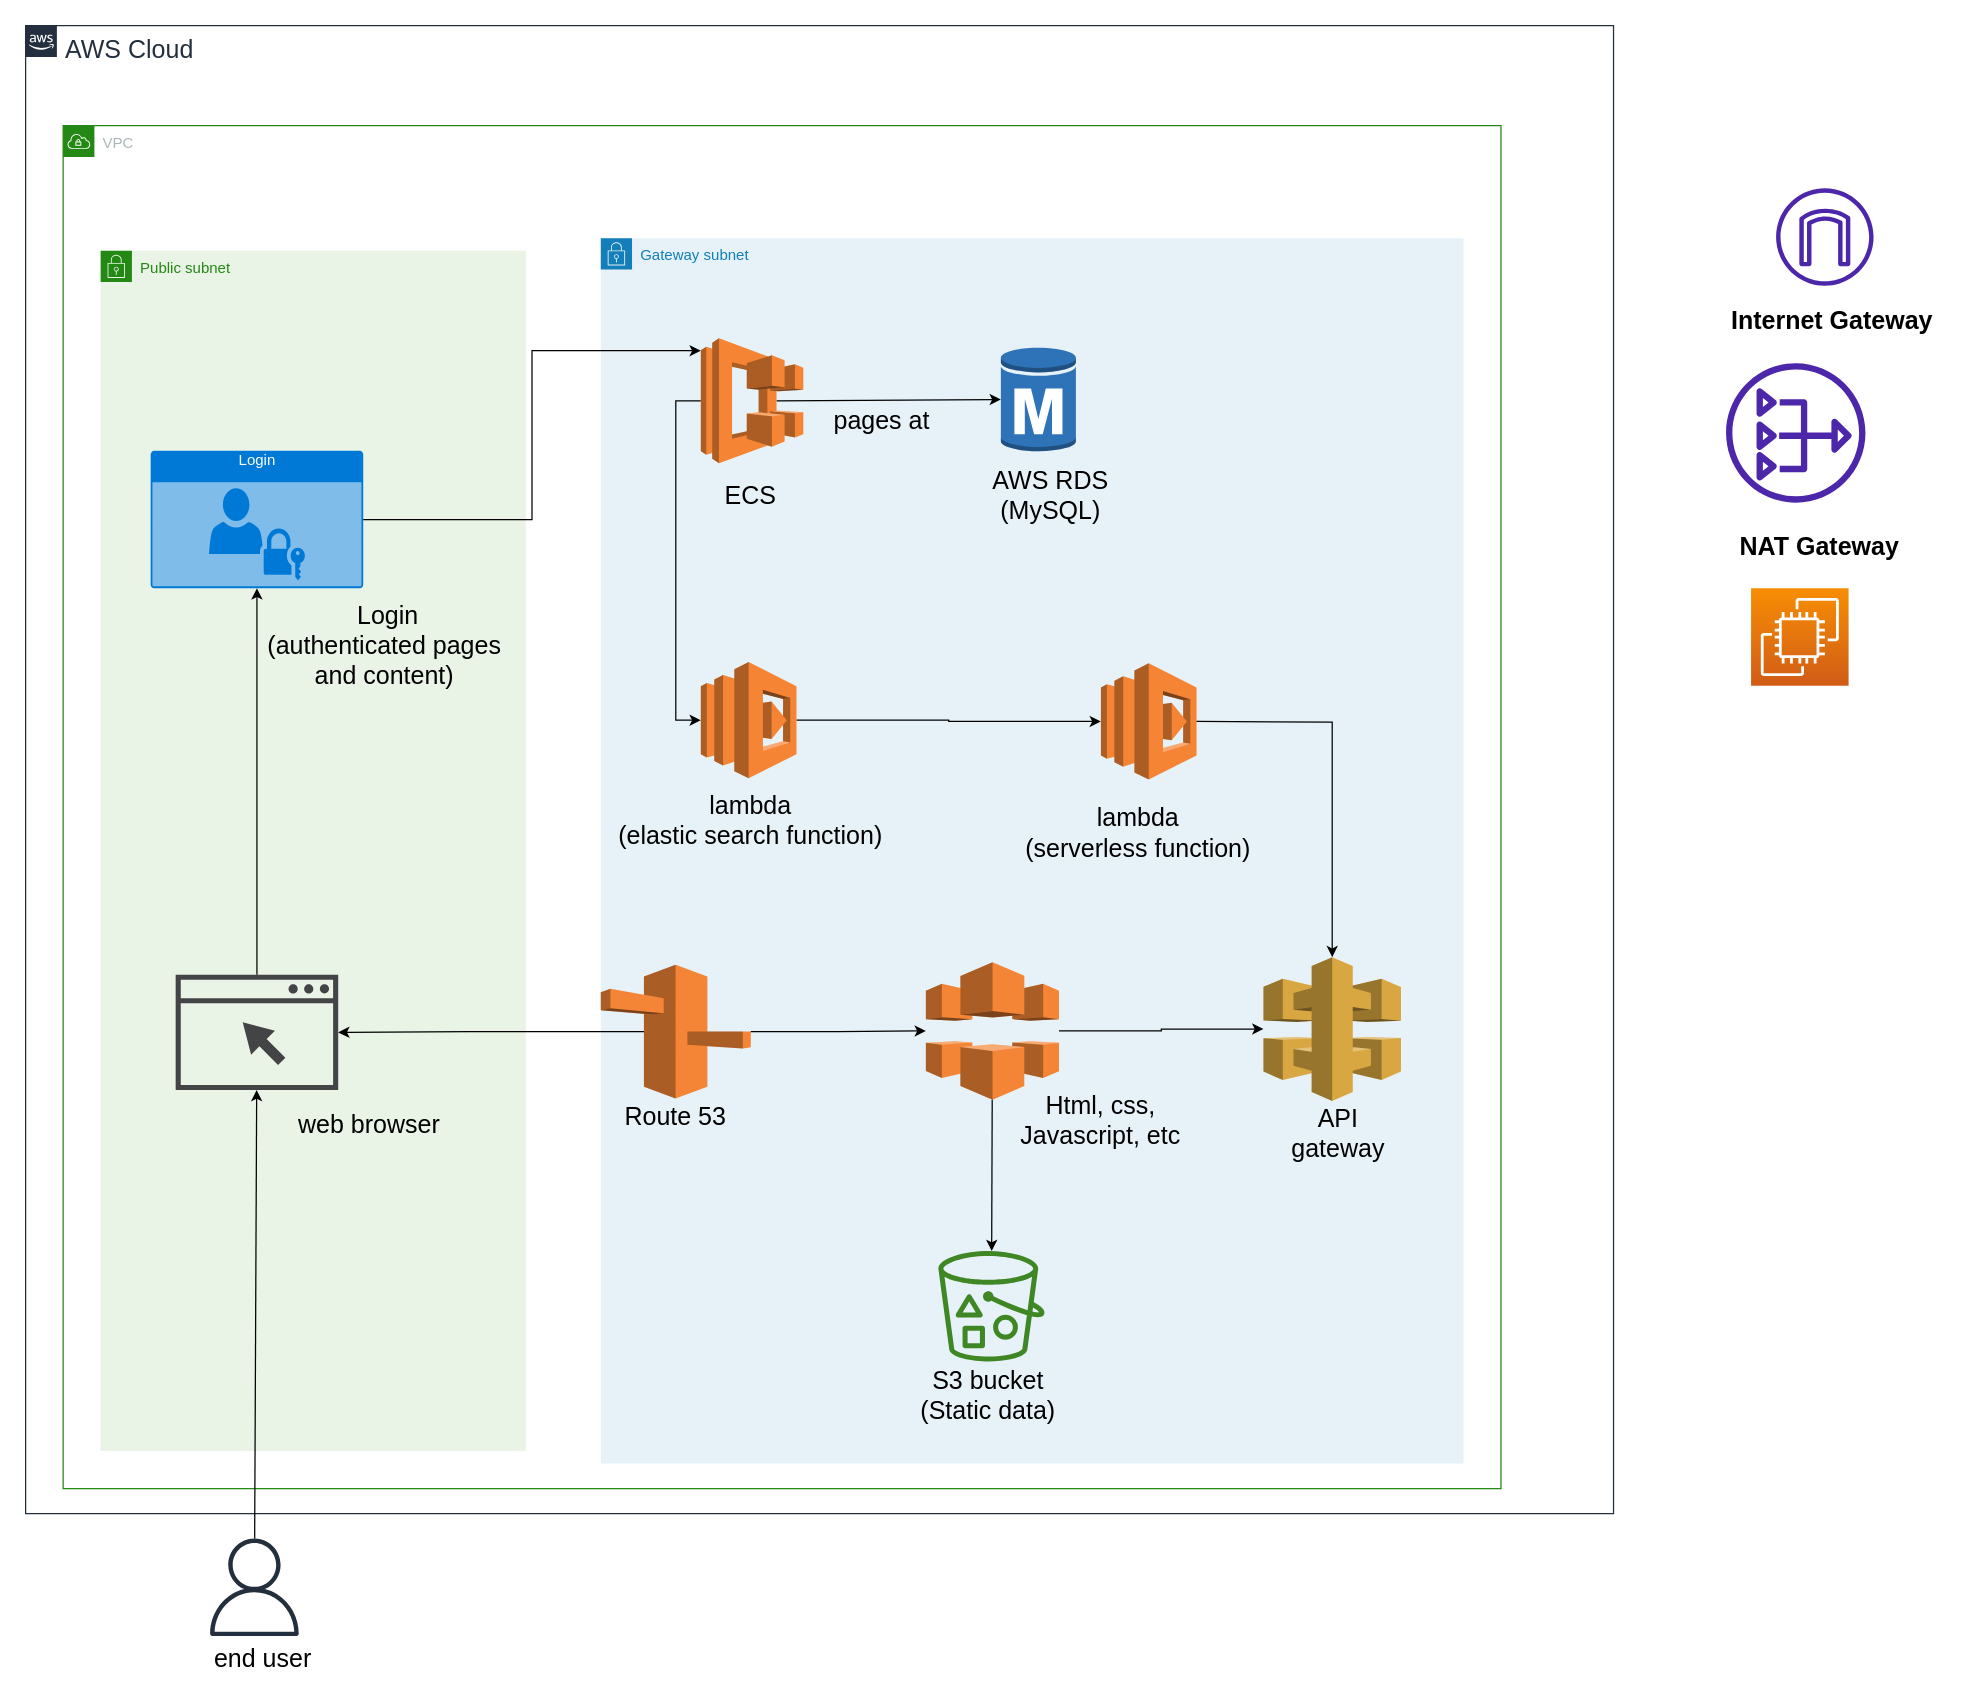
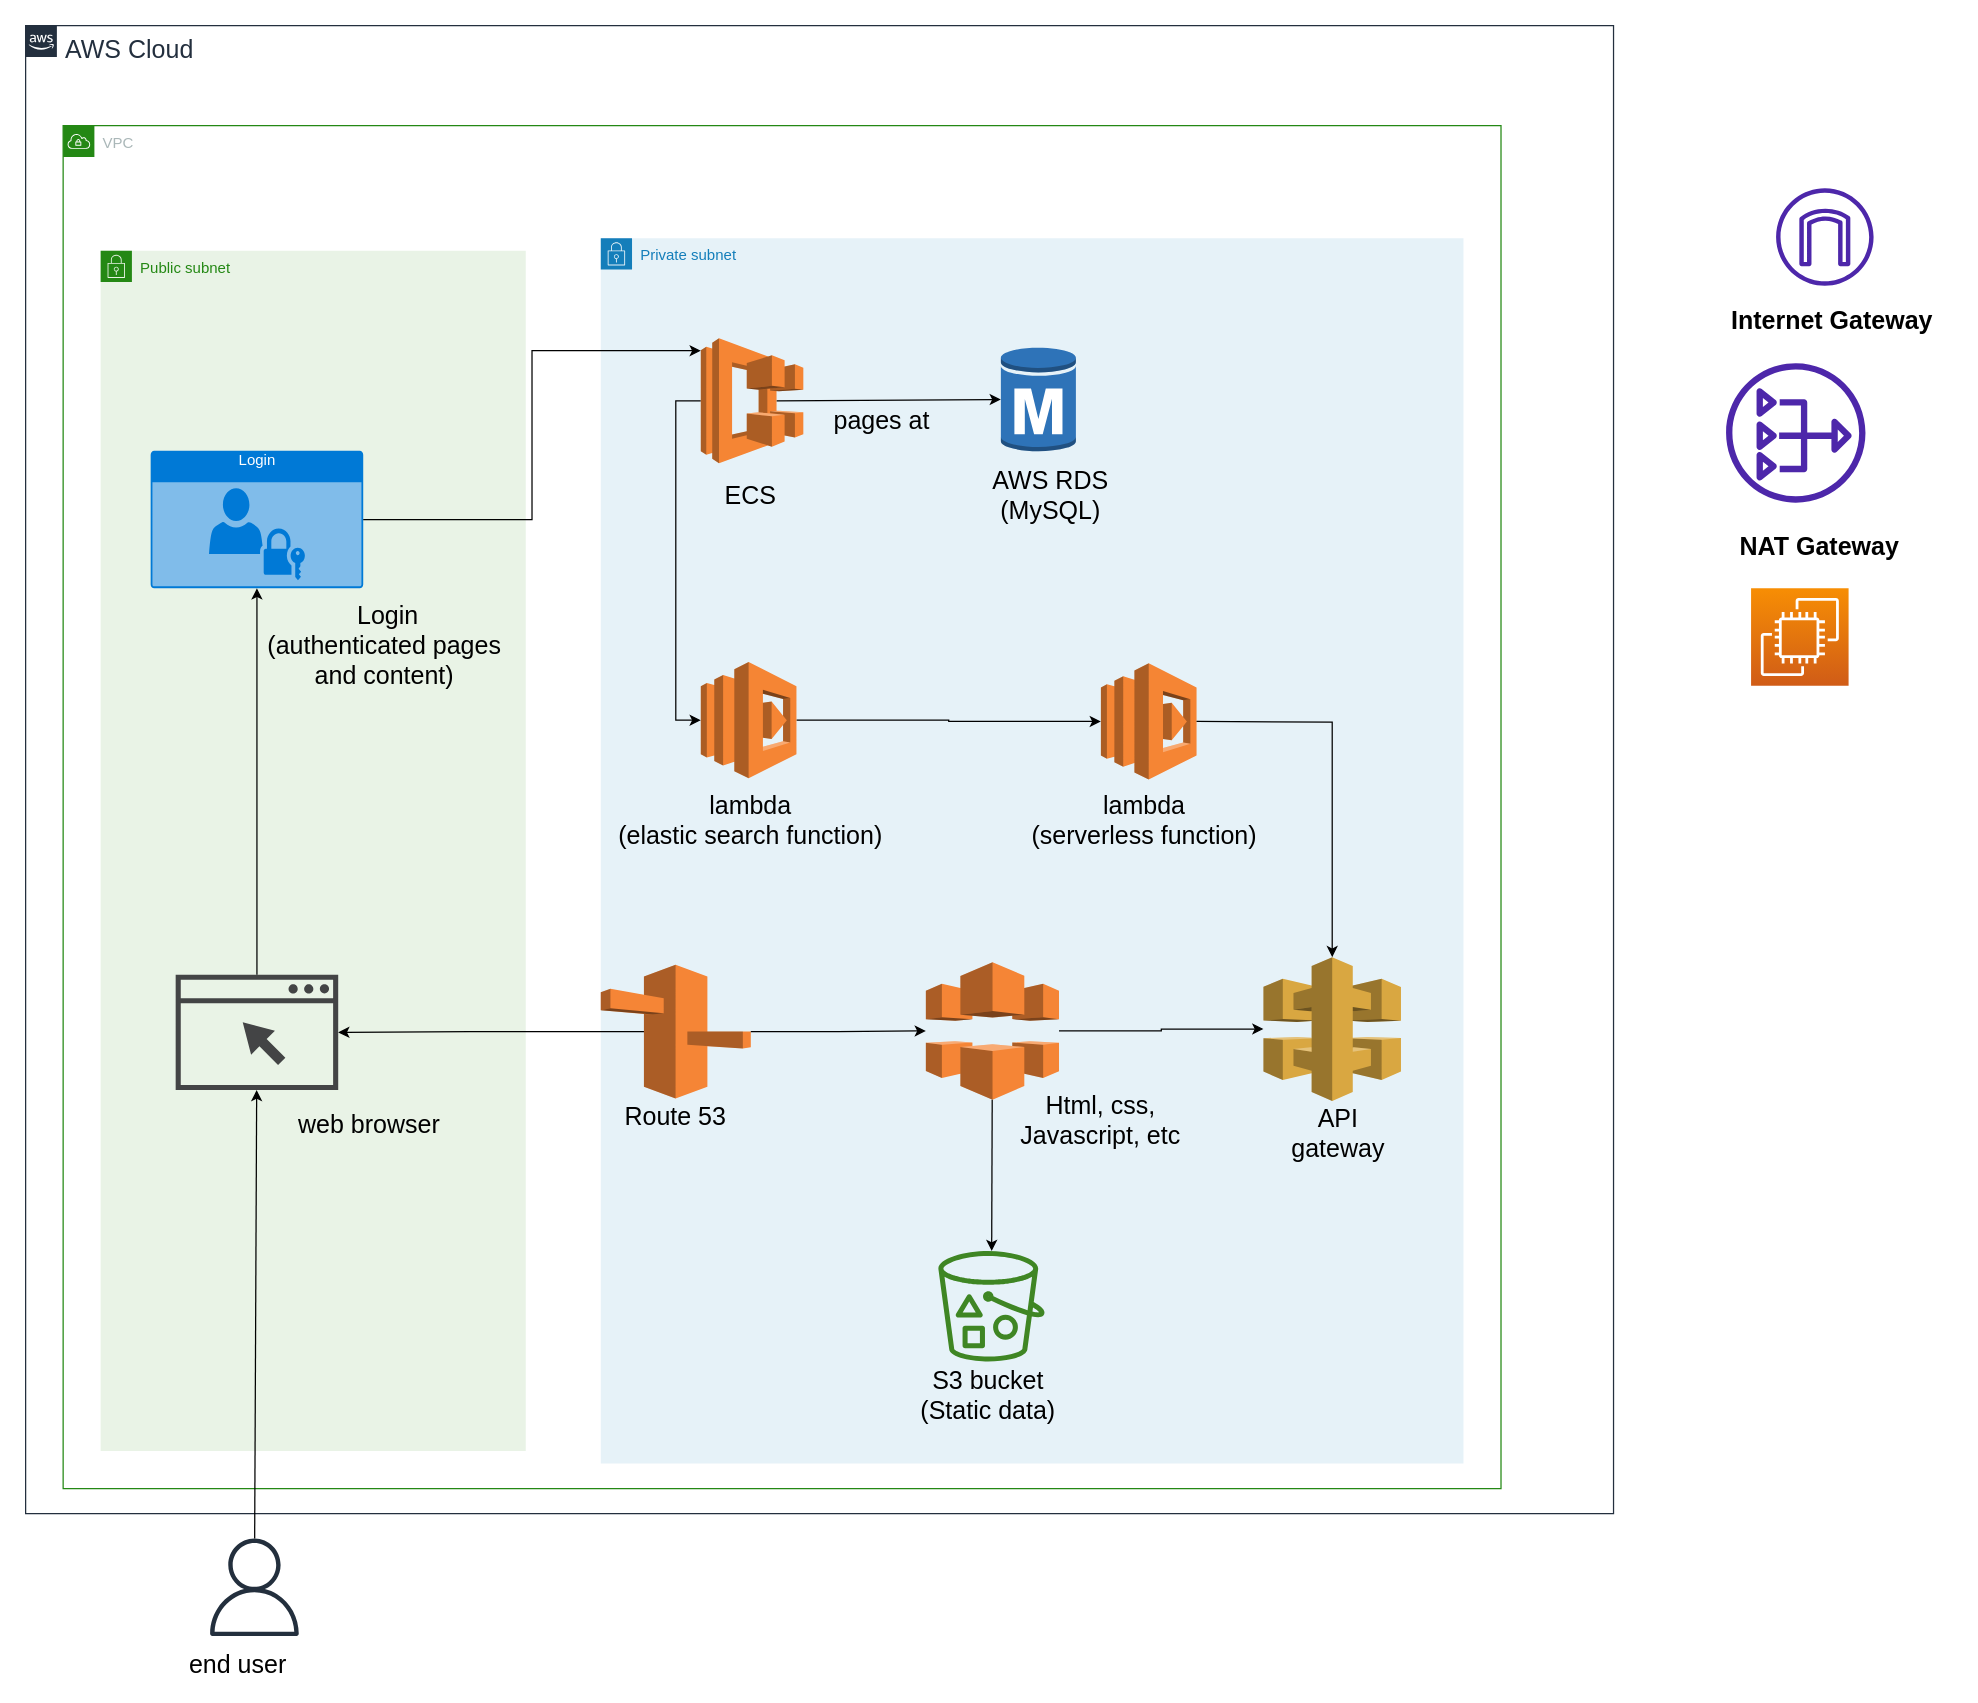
node "Gateway subnet": label "Gateway subnet" -> "Private subnet"
node "lambda (serverless function)": moved (1138, 832) -> (1144, 819)
node "end user": moved (263, 1657) -> (238, 1663)
